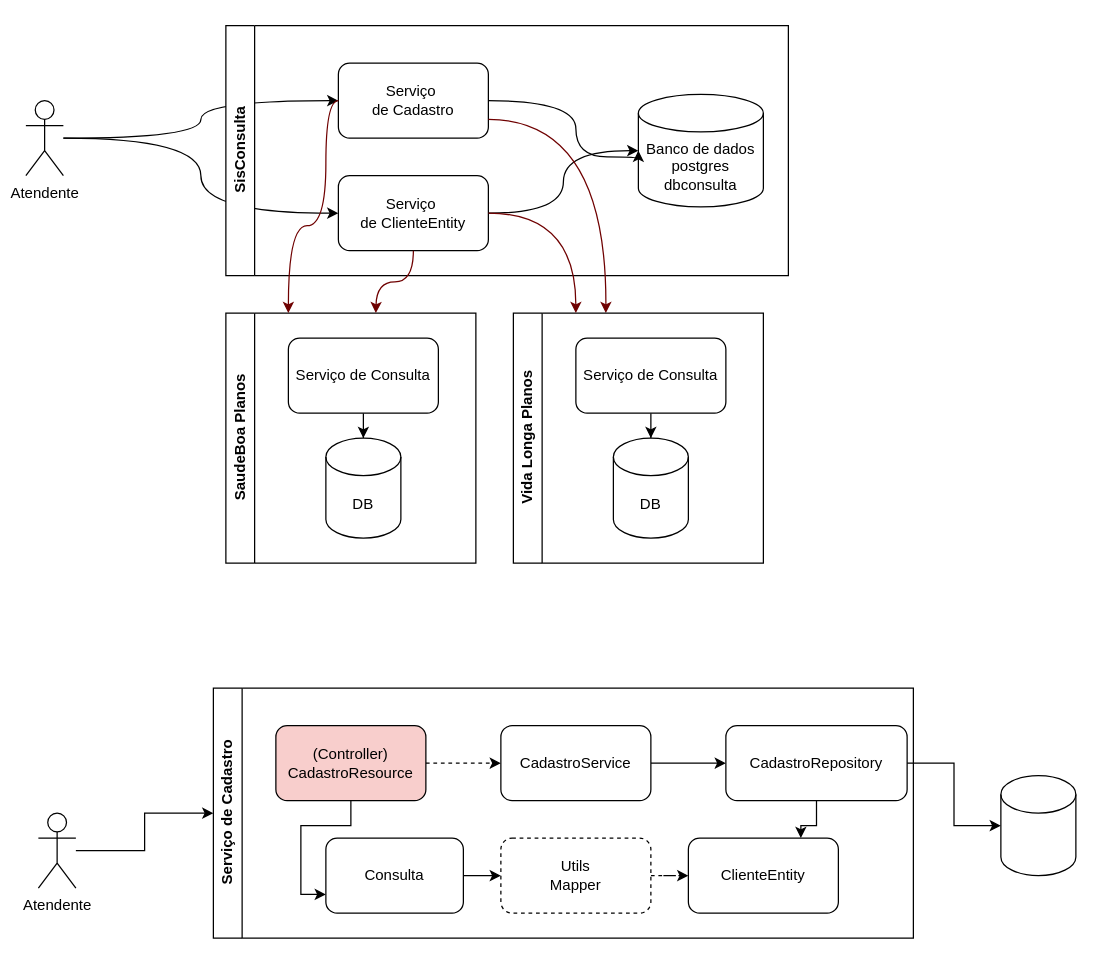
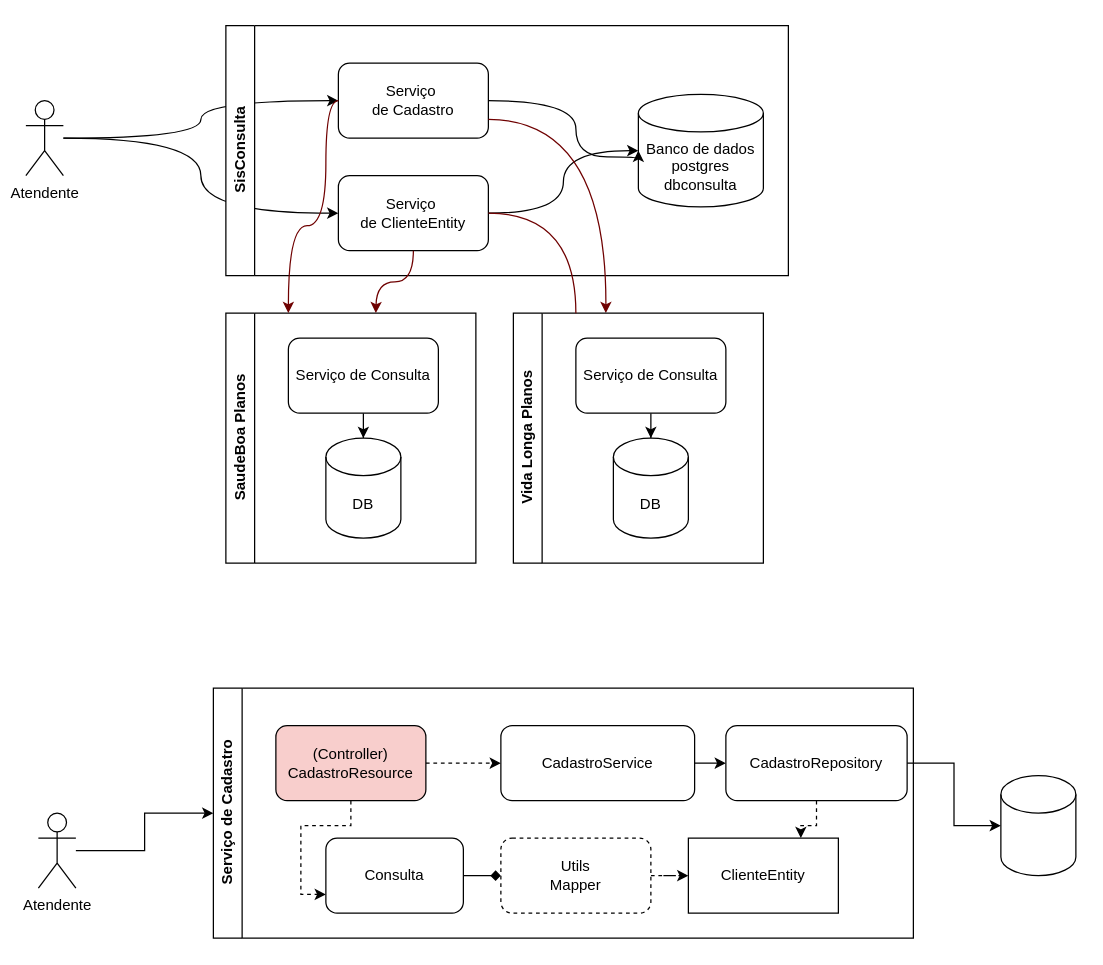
edge "Serviço de ClienteEntity" -> "Vida Longa Planos": arrowhead classic -> none
node "CadastroService": size 150x75 -> 194x75
edge "CadastroRepository" -> "ClienteEntity": style solid -> dashed
edge "(Controller) CadastroResource" -> "Consulta": style solid -> dashed
edge "Consulta" -> "Utils Mapper": arrowhead classic -> diamond
node "ClienteEntity": shape rounded rectangle -> rectangle
